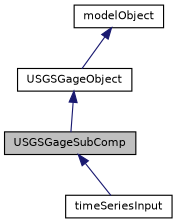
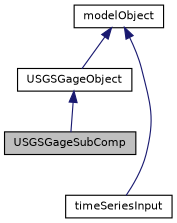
edge "timeSeriesInput" -> "USGSGageSubComp": now "timeSeriesInput" -> "modelObject"
